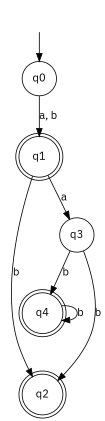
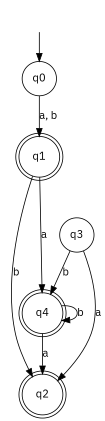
edge "q1" -> "q3": now "q1" -> "q4"
edge "q3" -> "q2": label "b" -> "a"
edge "q4" -> "q2": added, label "a"
